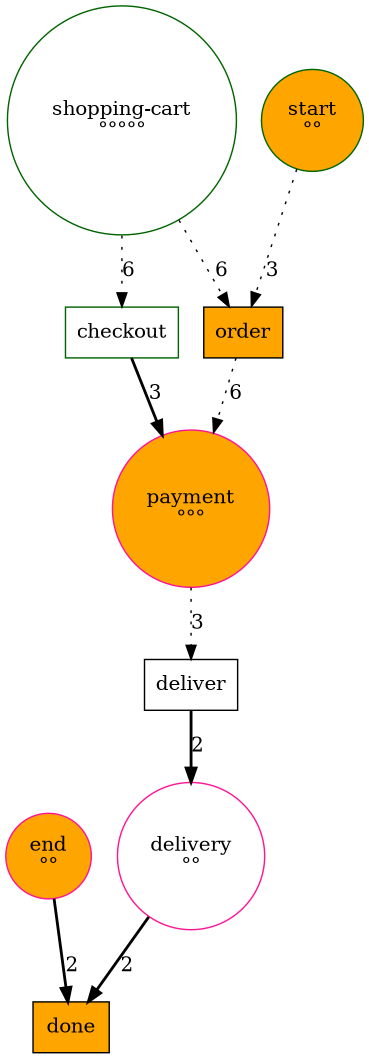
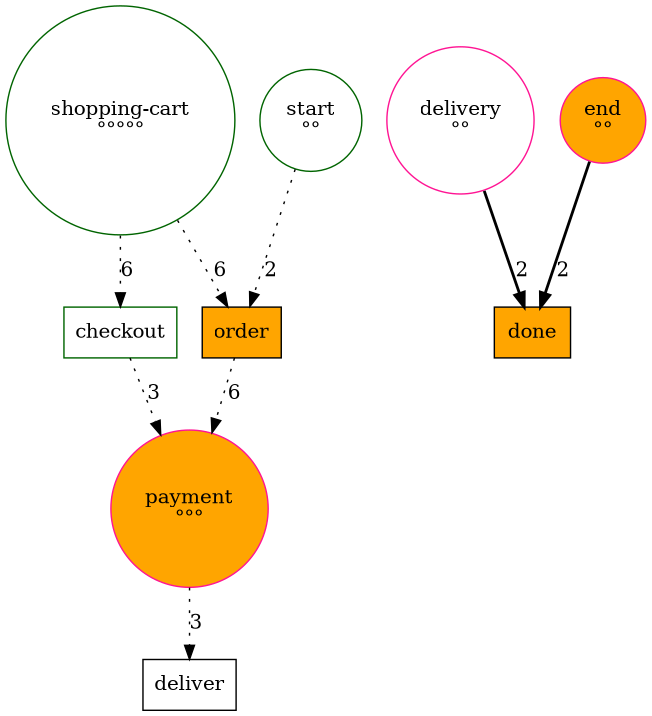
node "start °°": fillcolor orange -> white
edge "start °°" -> "order": label "3" -> "2"
edge "checkout" -> "payment °°°": style bold -> dotted
edge "deliver" -> "delivery °°": removed, label "2"
